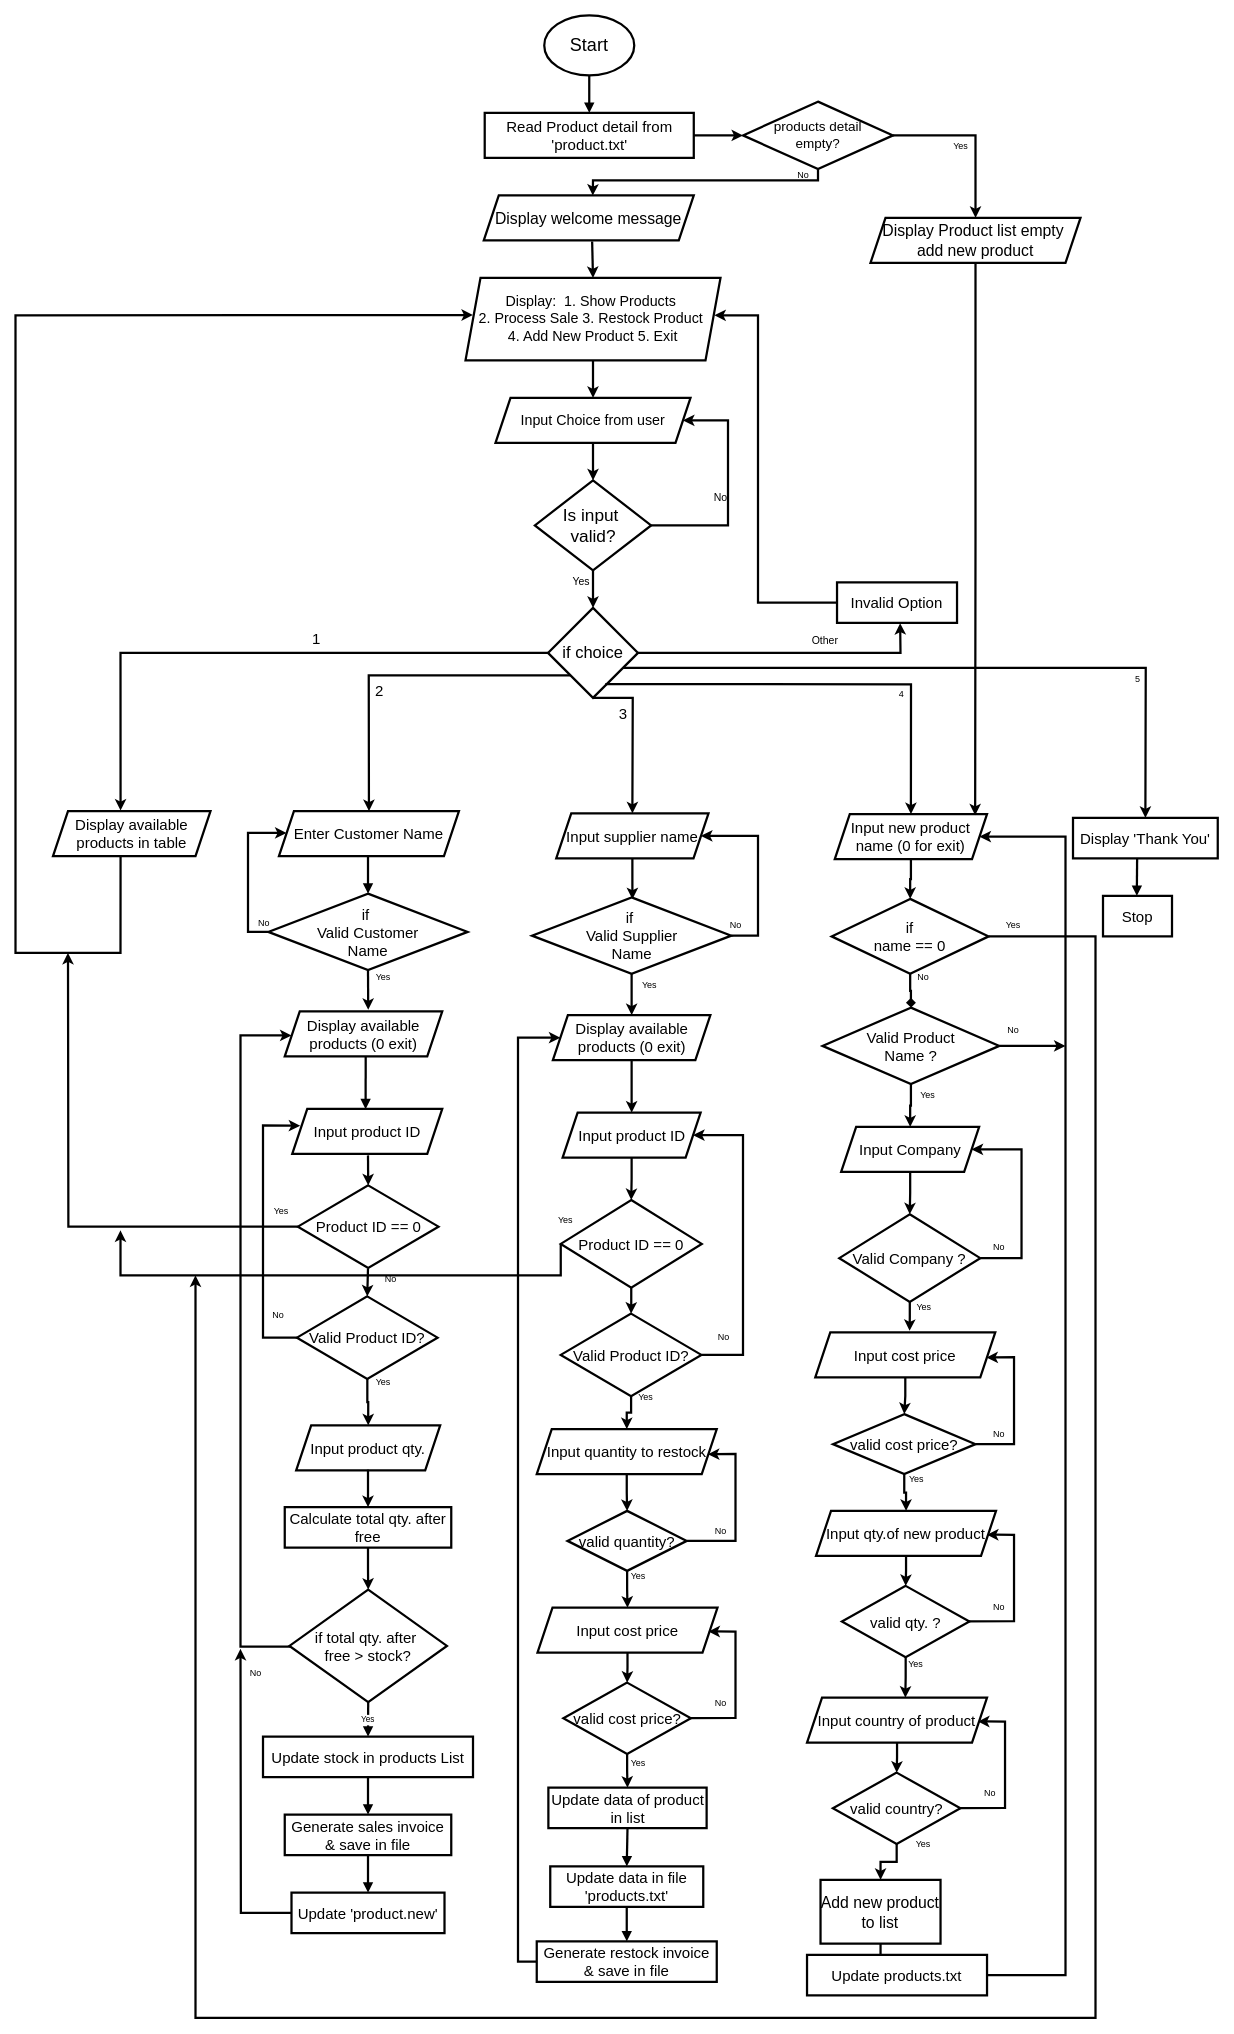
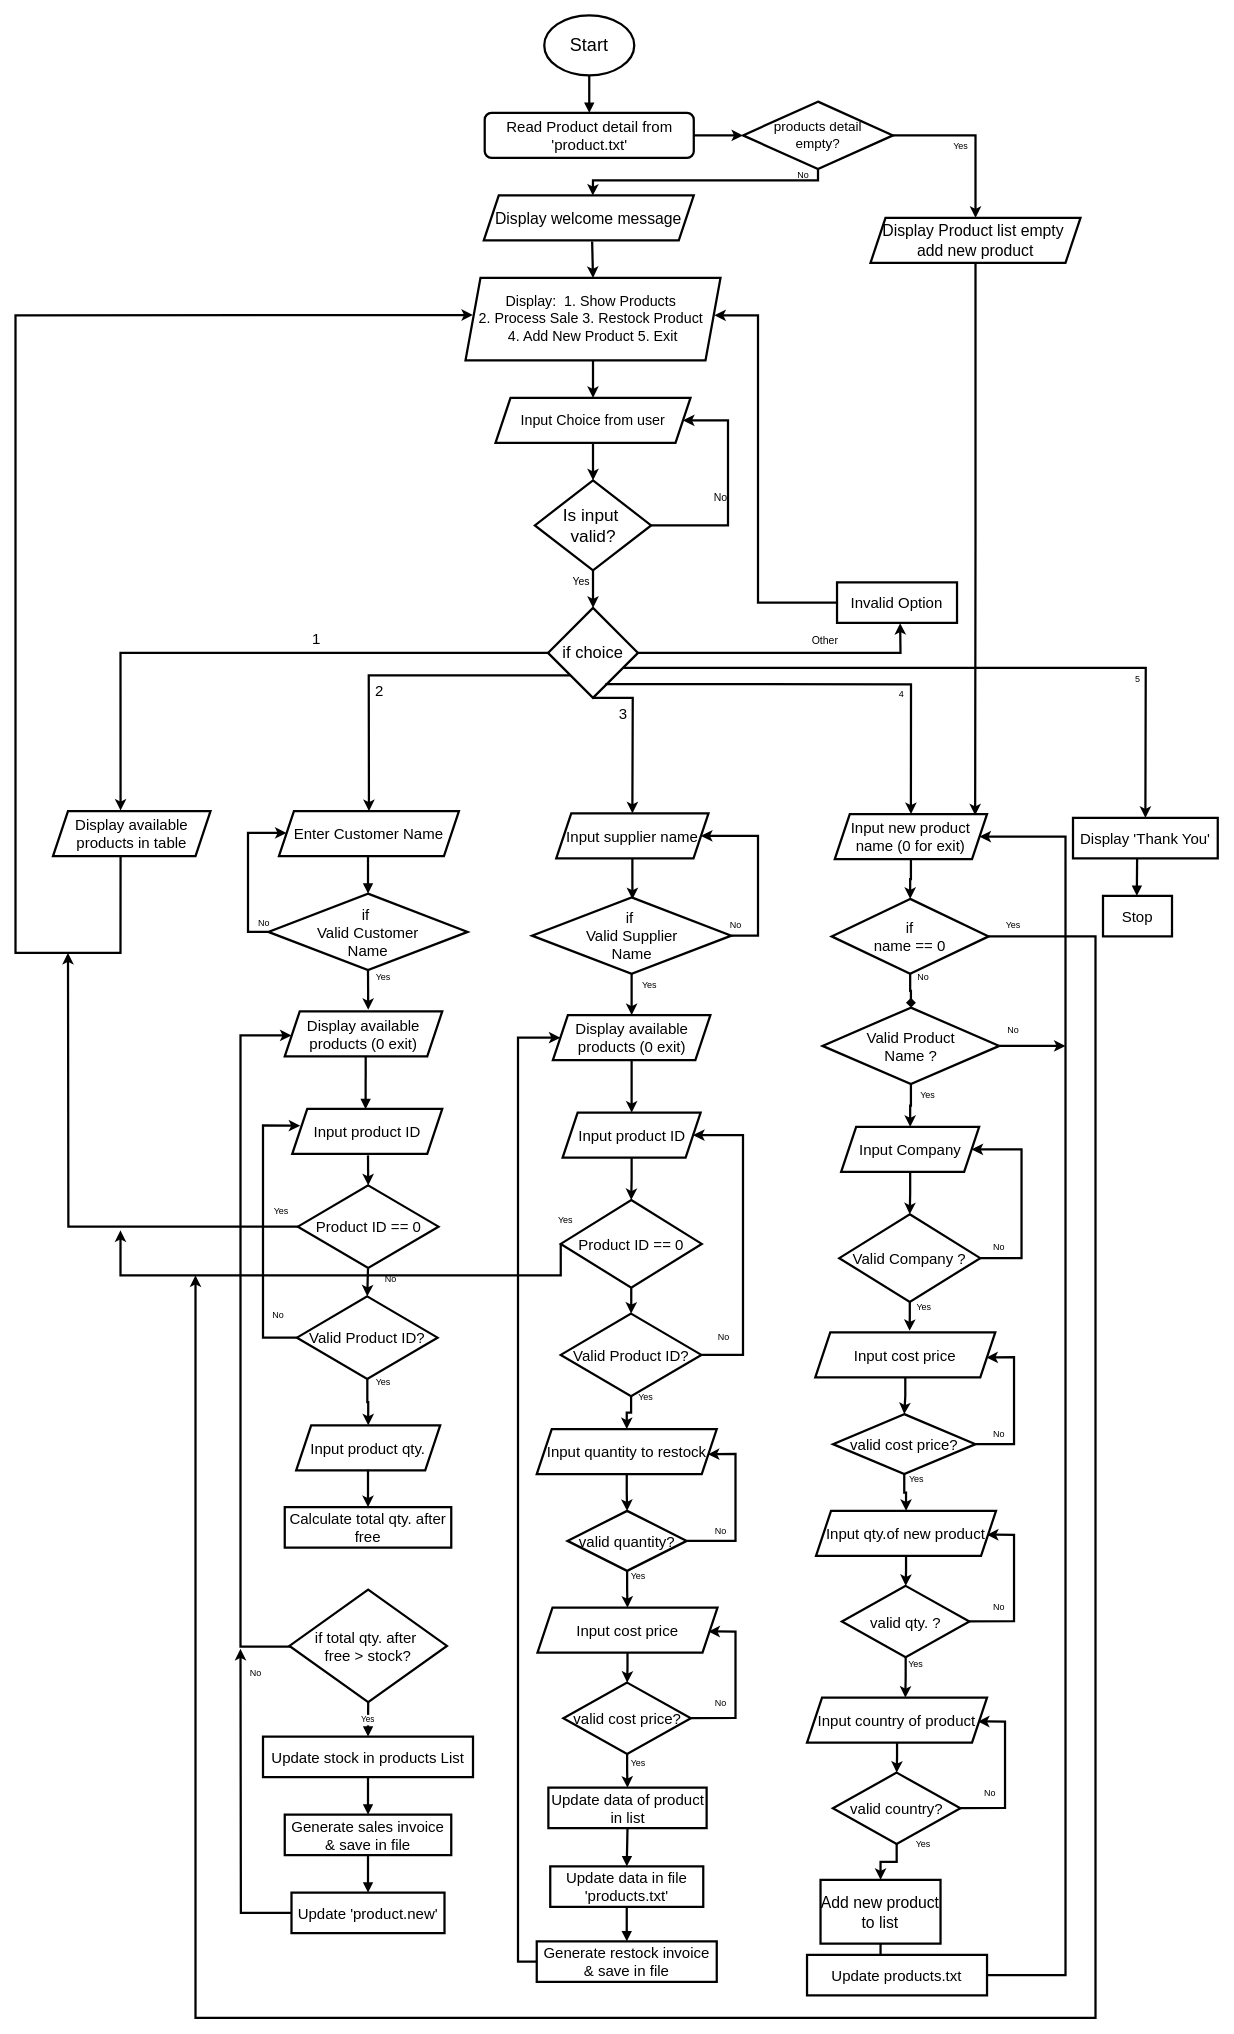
node "Read Product detail from 'product.txt'": shape rectangle -> rounded rectangle
edge "Calculate total qty. after free" -> "if total qty. after free > stock?": removed
